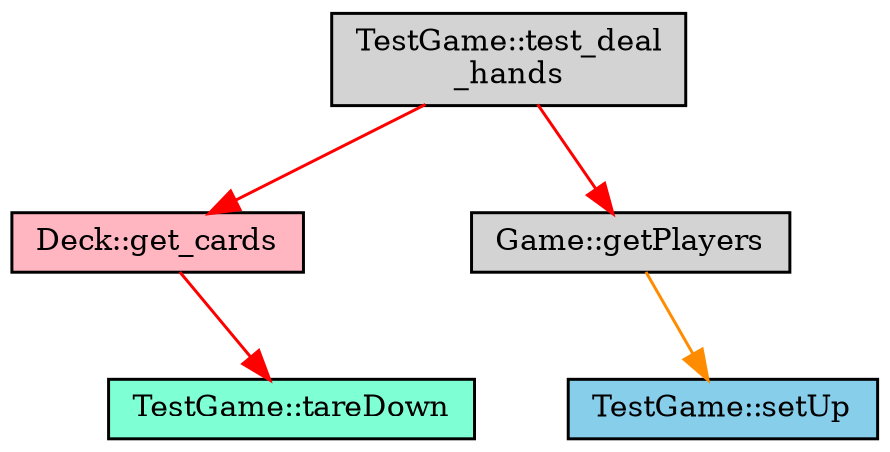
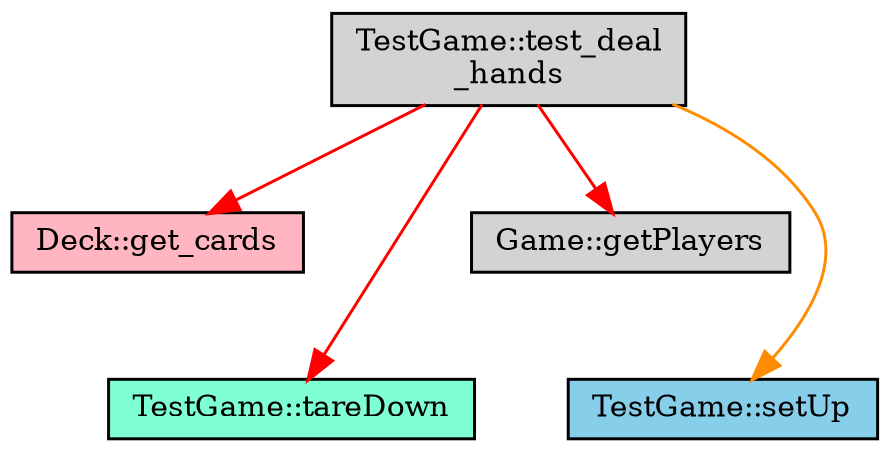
edge "Game::getPlayers" -> "TestGame::setUp": now "TestGame::test_deal _hands" -> "TestGame::setUp"
edge "Deck::get_cards" -> "TestGame::tareDown": now "TestGame::test_deal _hands" -> "TestGame::tareDown"
